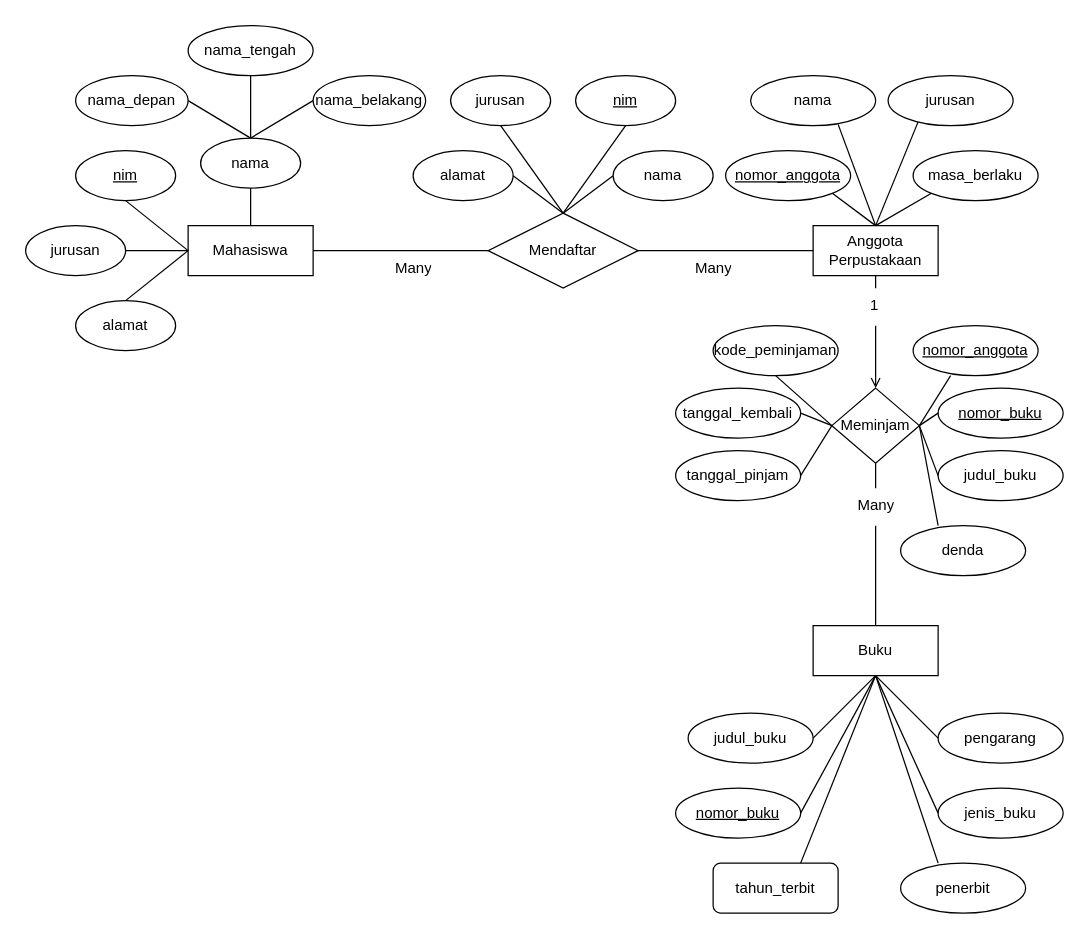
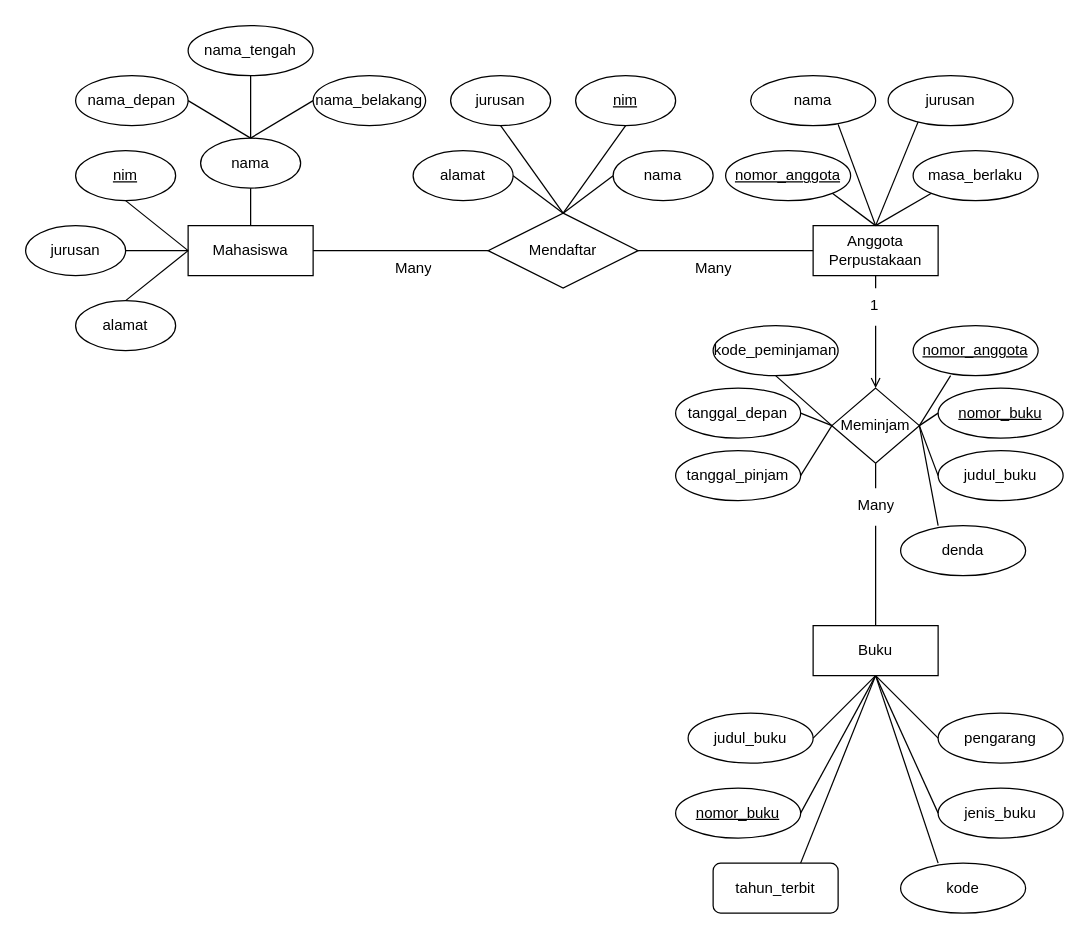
node "tanggal_kembali": label "tanggal_kembali" -> "tanggal_depan"
node "penerbit": label "penerbit" -> "kode"
